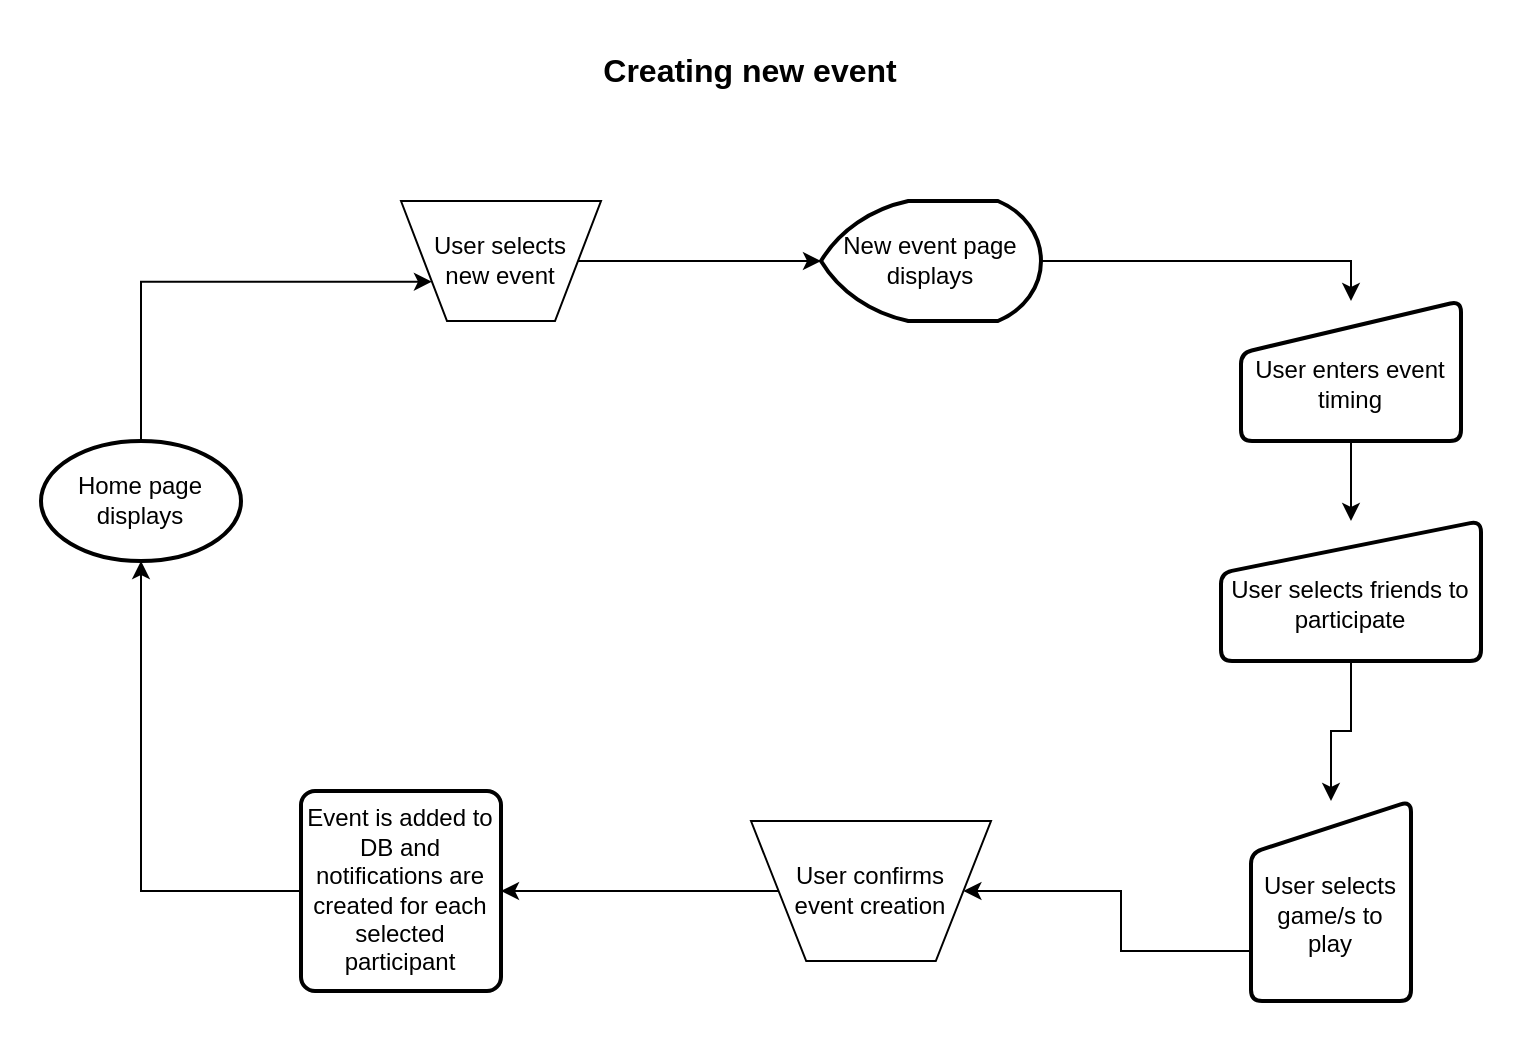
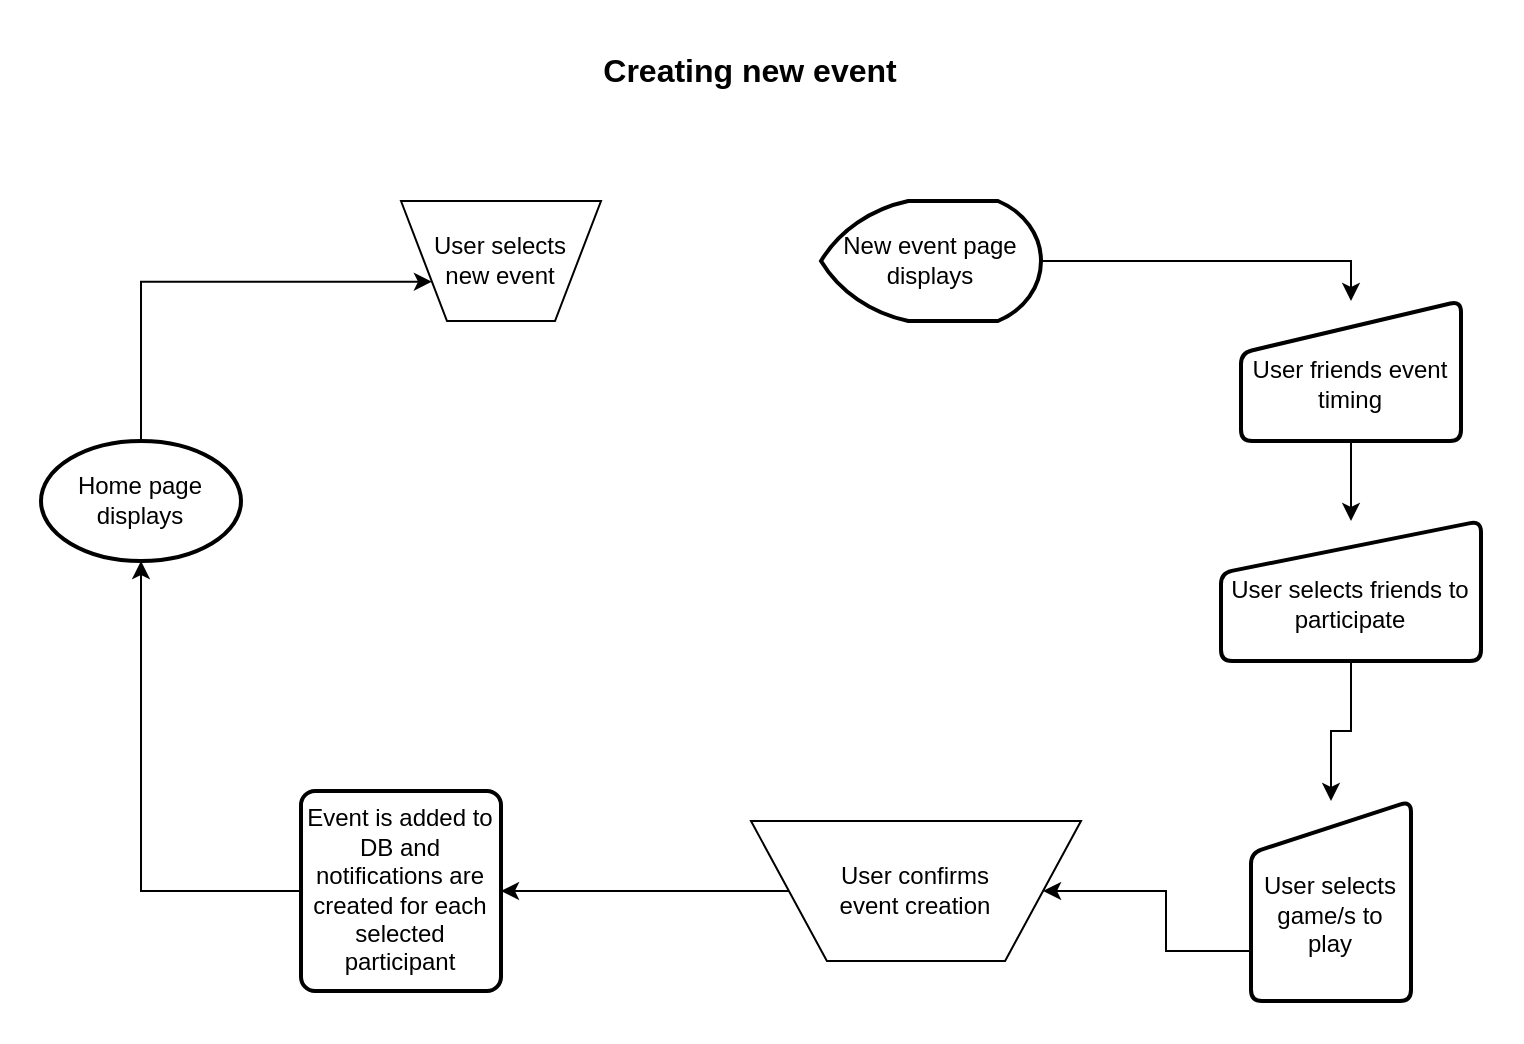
edge "User selects new event" -> "New event page displays": removed
node "User enters event timing": label "User enters event timing" -> "User friends event timing"
node "User confirms event creation": size 240x140 -> 330x140
